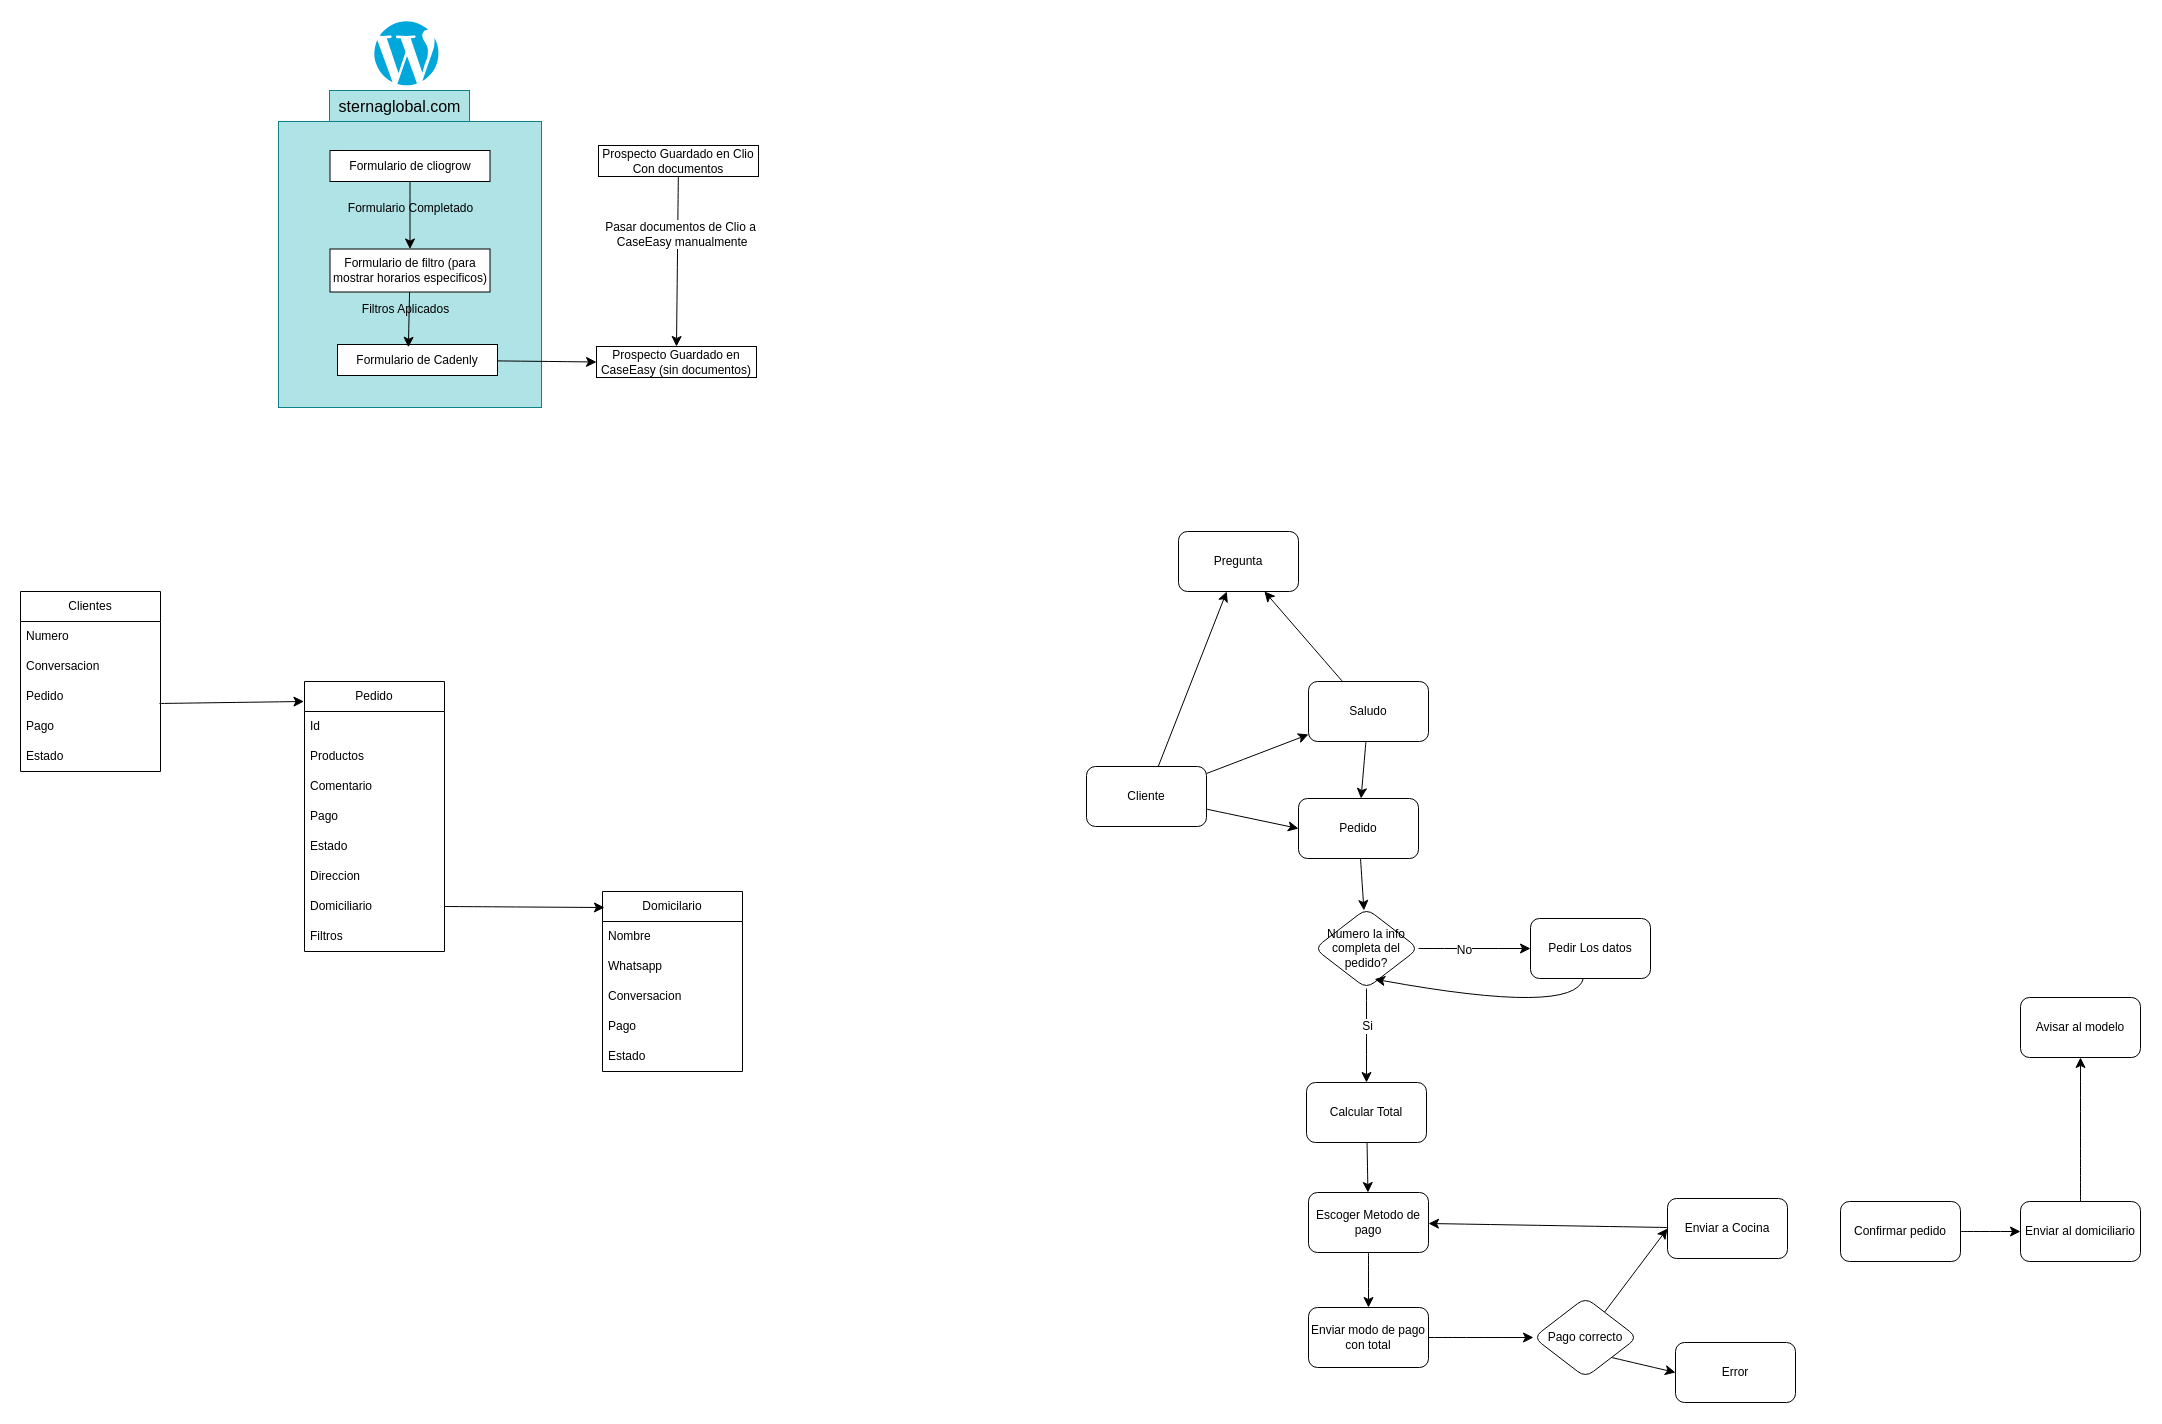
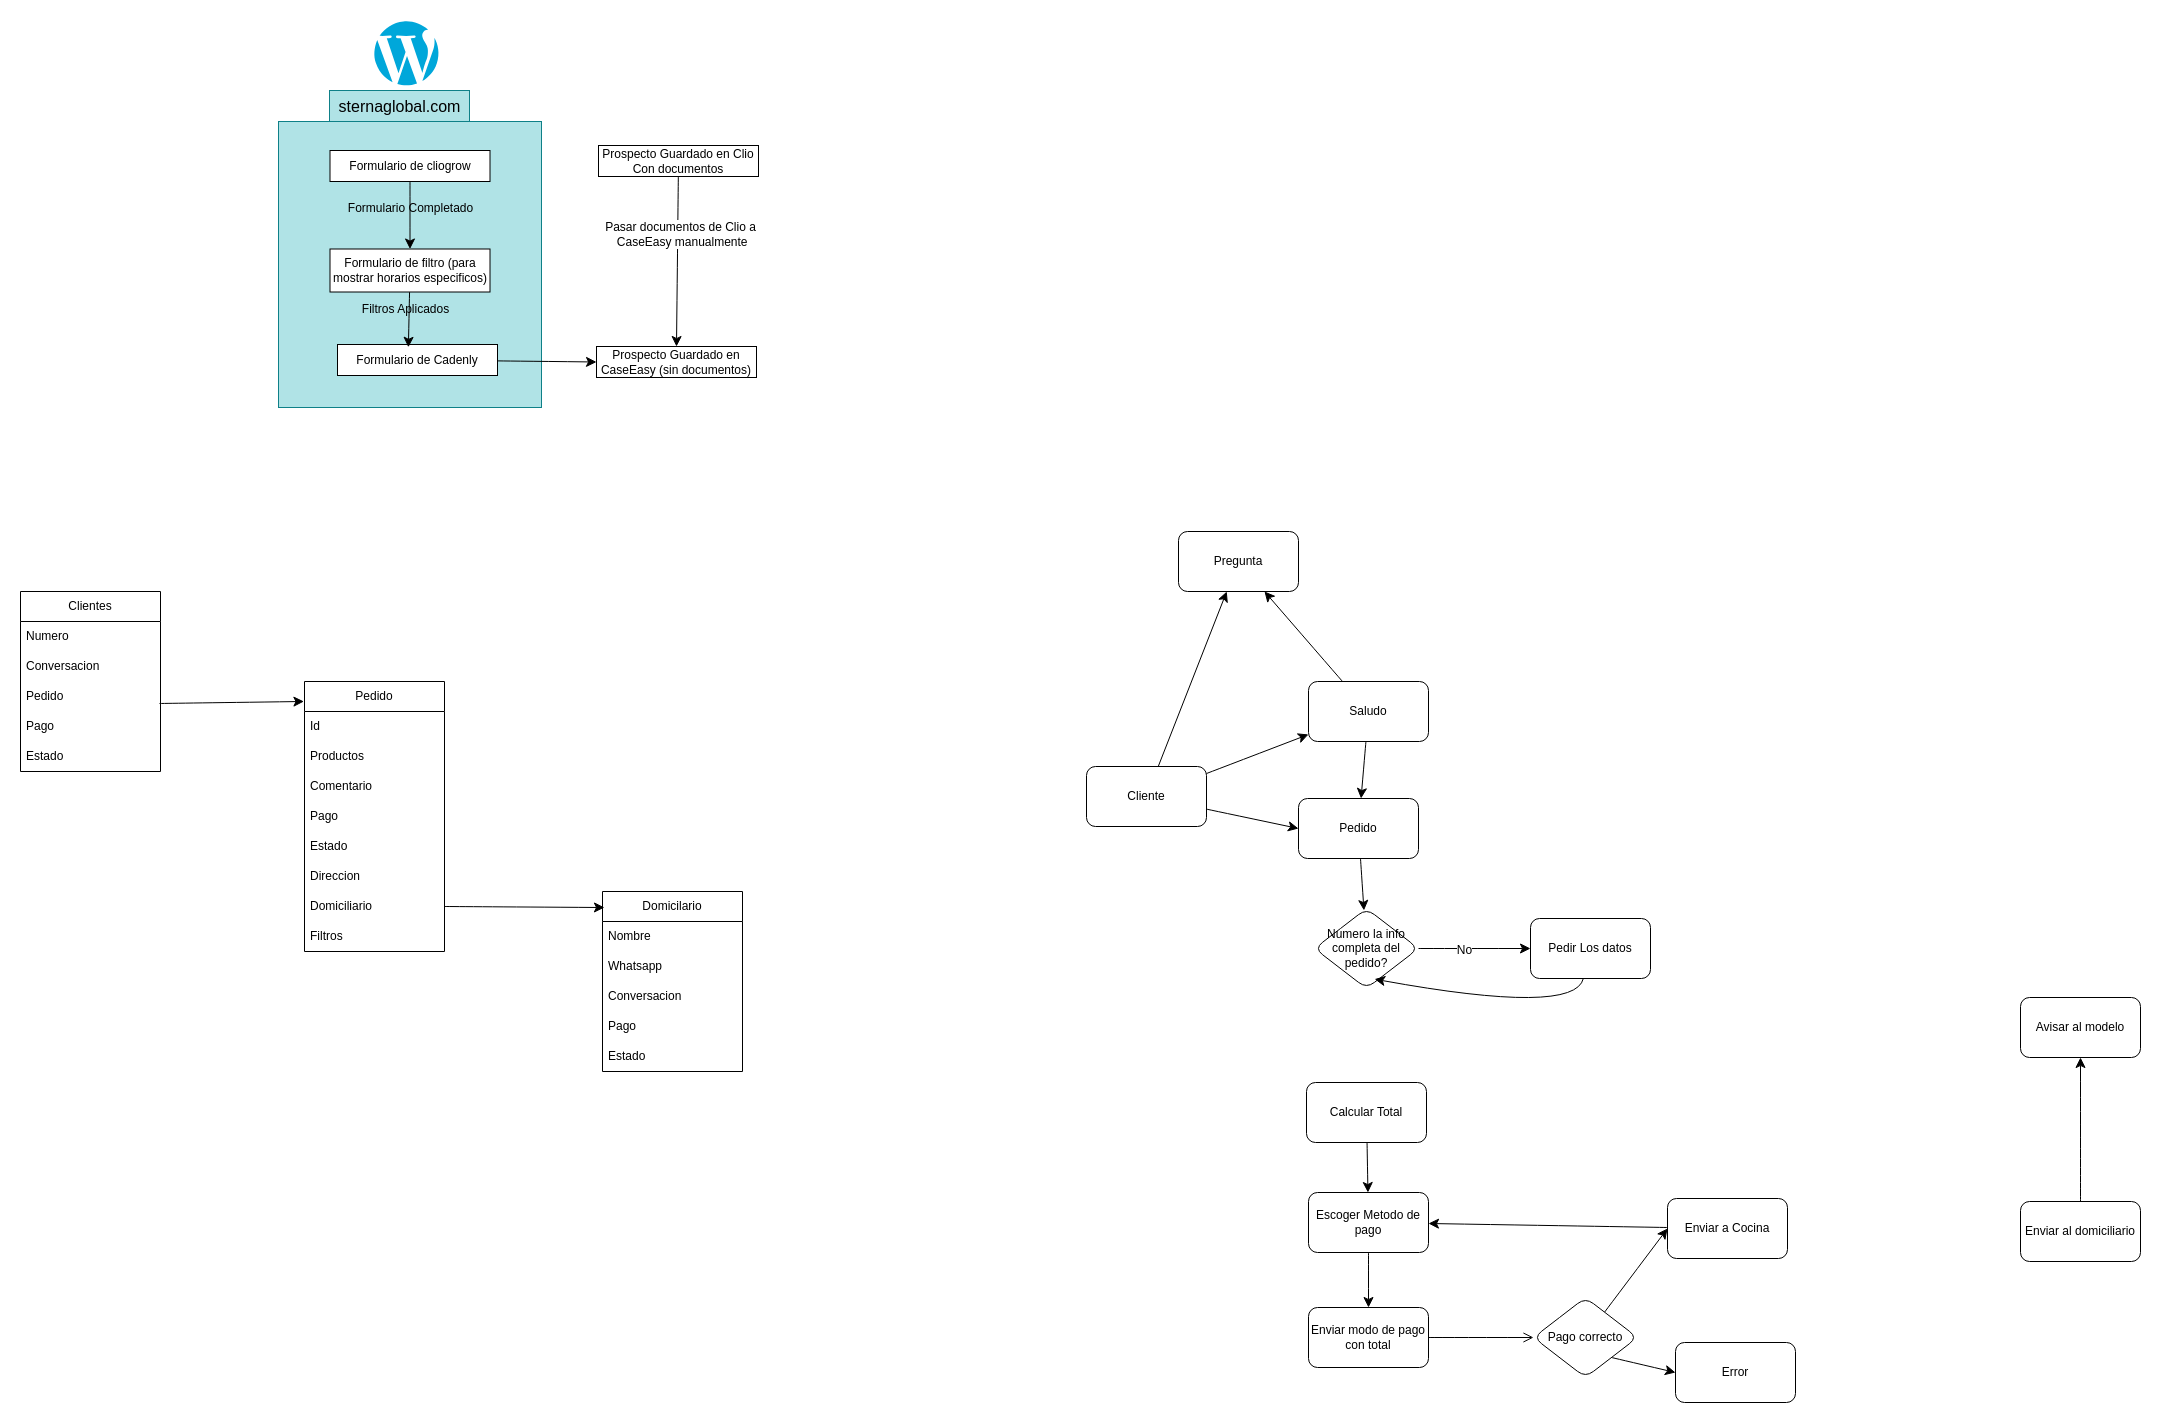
edge "Numero la info completa del pedido?" -> "Calcular Total": removed, label "Si"
node "Confirmar pedido": removed
edge "Confirmar pedido" -> "Enviar al domiciliario": removed
edge "Enviar modo de pago con total" -> "Pago correcto": arrowhead classic -> open
